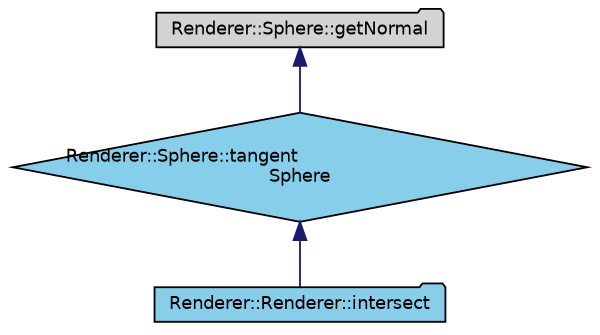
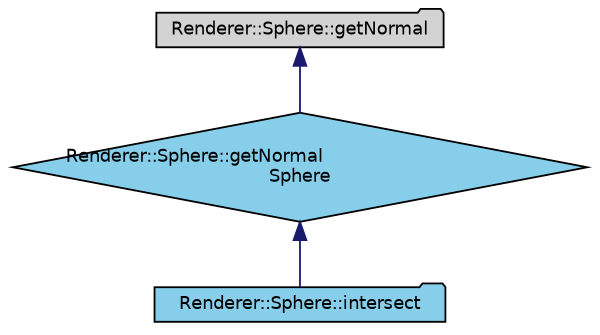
node "Renderer::Sphere::tangent Sphere": label "Renderer::Sphere::tangent Sphere" -> "Renderer::Sphere::getNormal Sphere"
node "Renderer::Renderer::intersect": label "Renderer::Renderer::intersect" -> "Renderer::Sphere::intersect"
